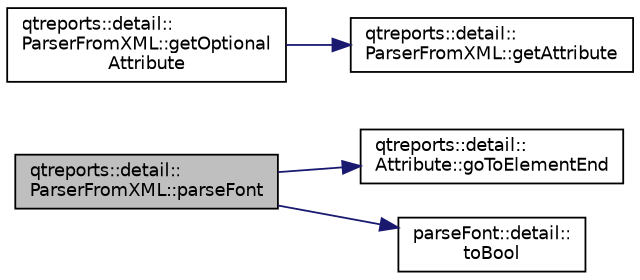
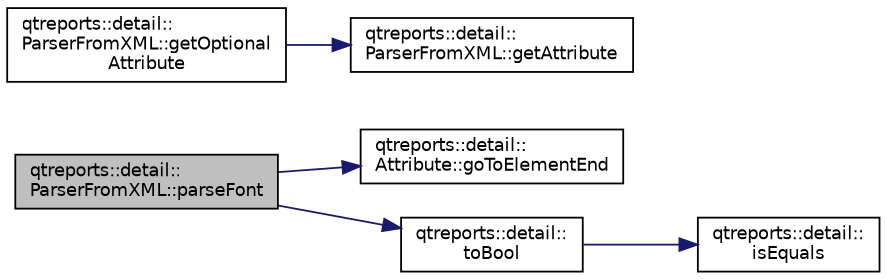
node "parseFont::detail:: toBool": label "parseFont::detail:: toBool" -> "qtreports::detail:: toBool"
node "qtreports::detail:: isEquals": added
